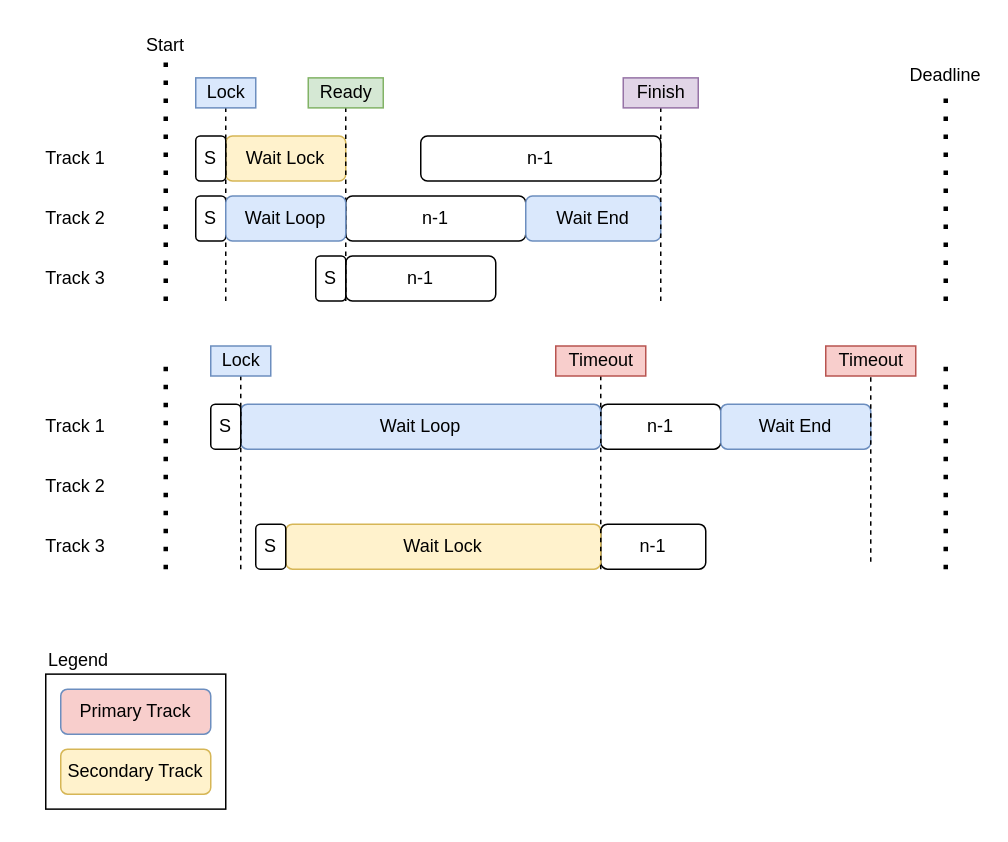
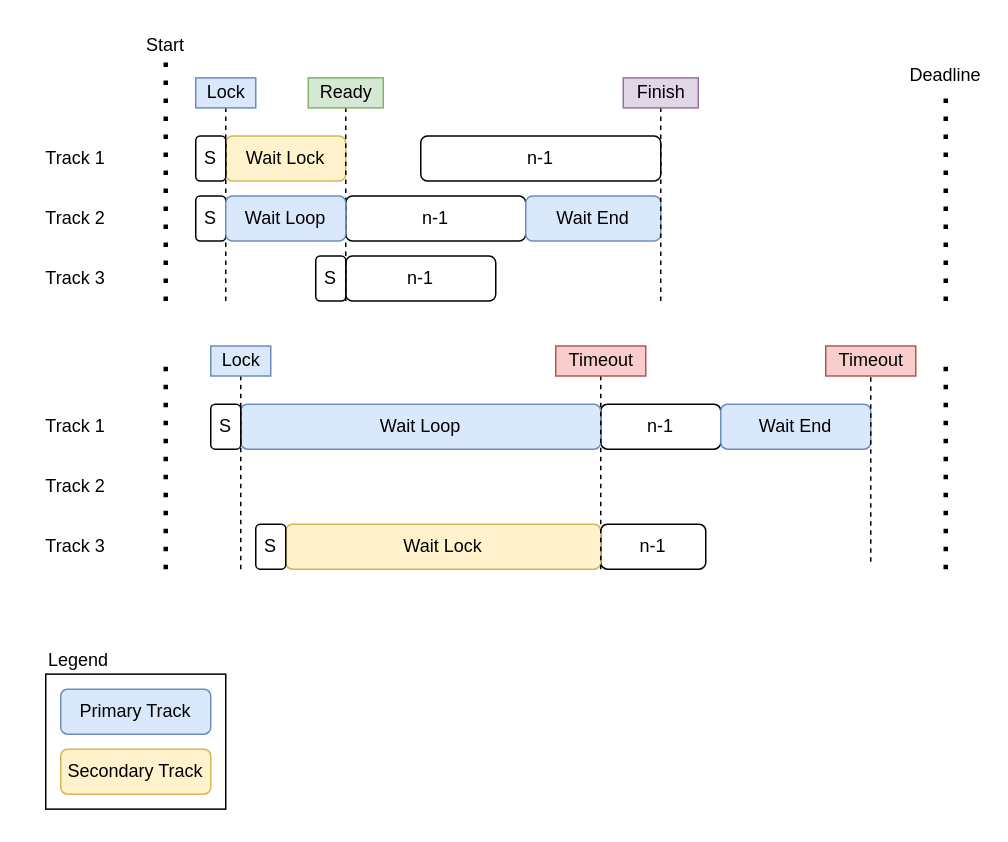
node "Primary Track": fillcolor #f8cecc -> #dae8fc
